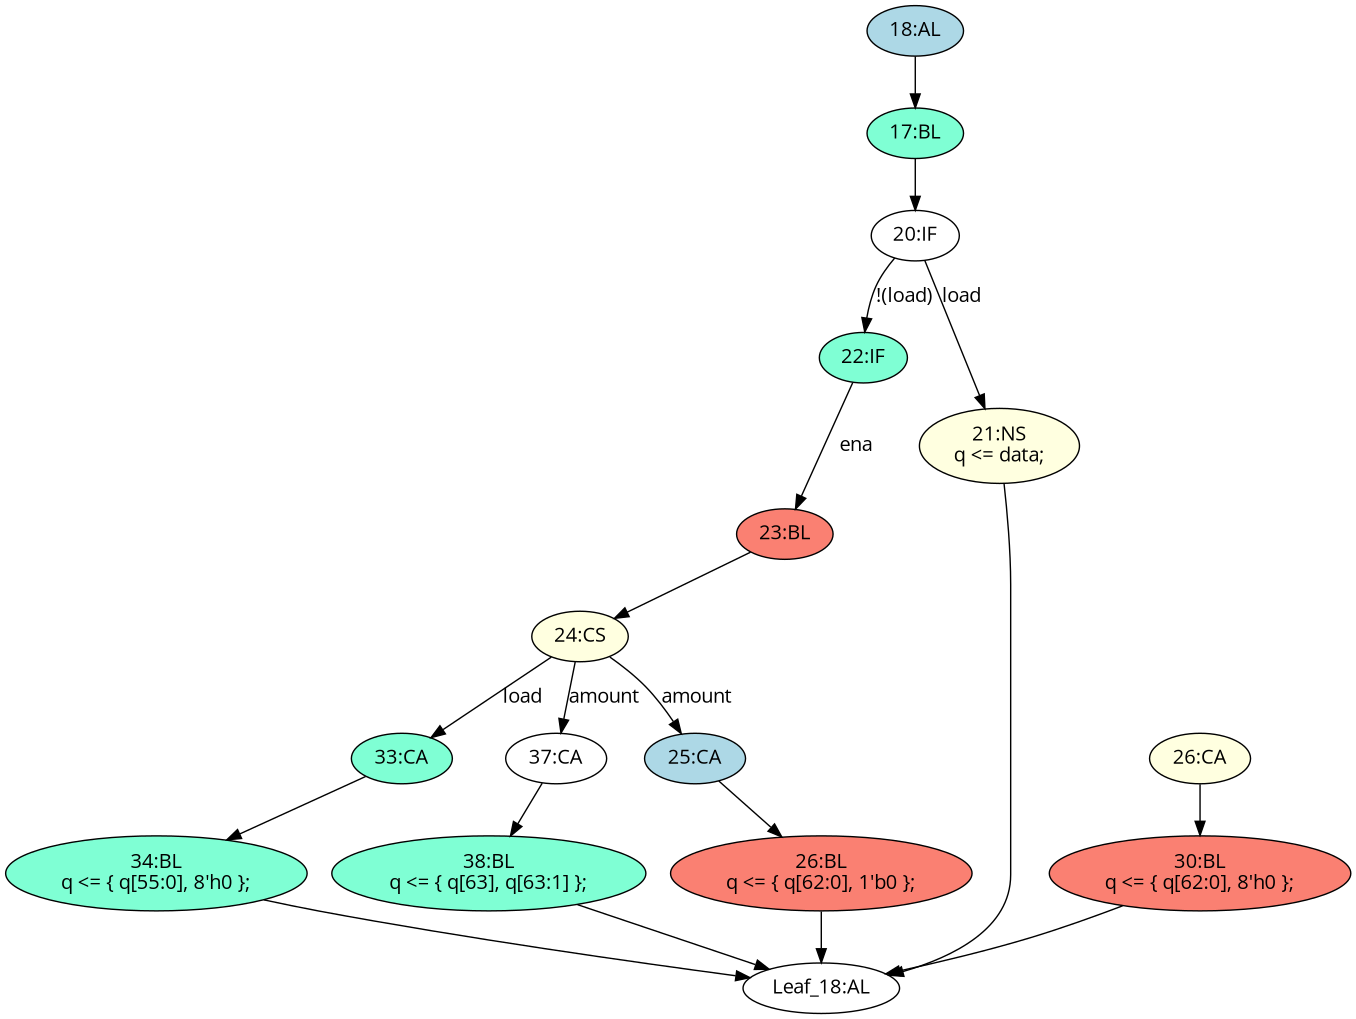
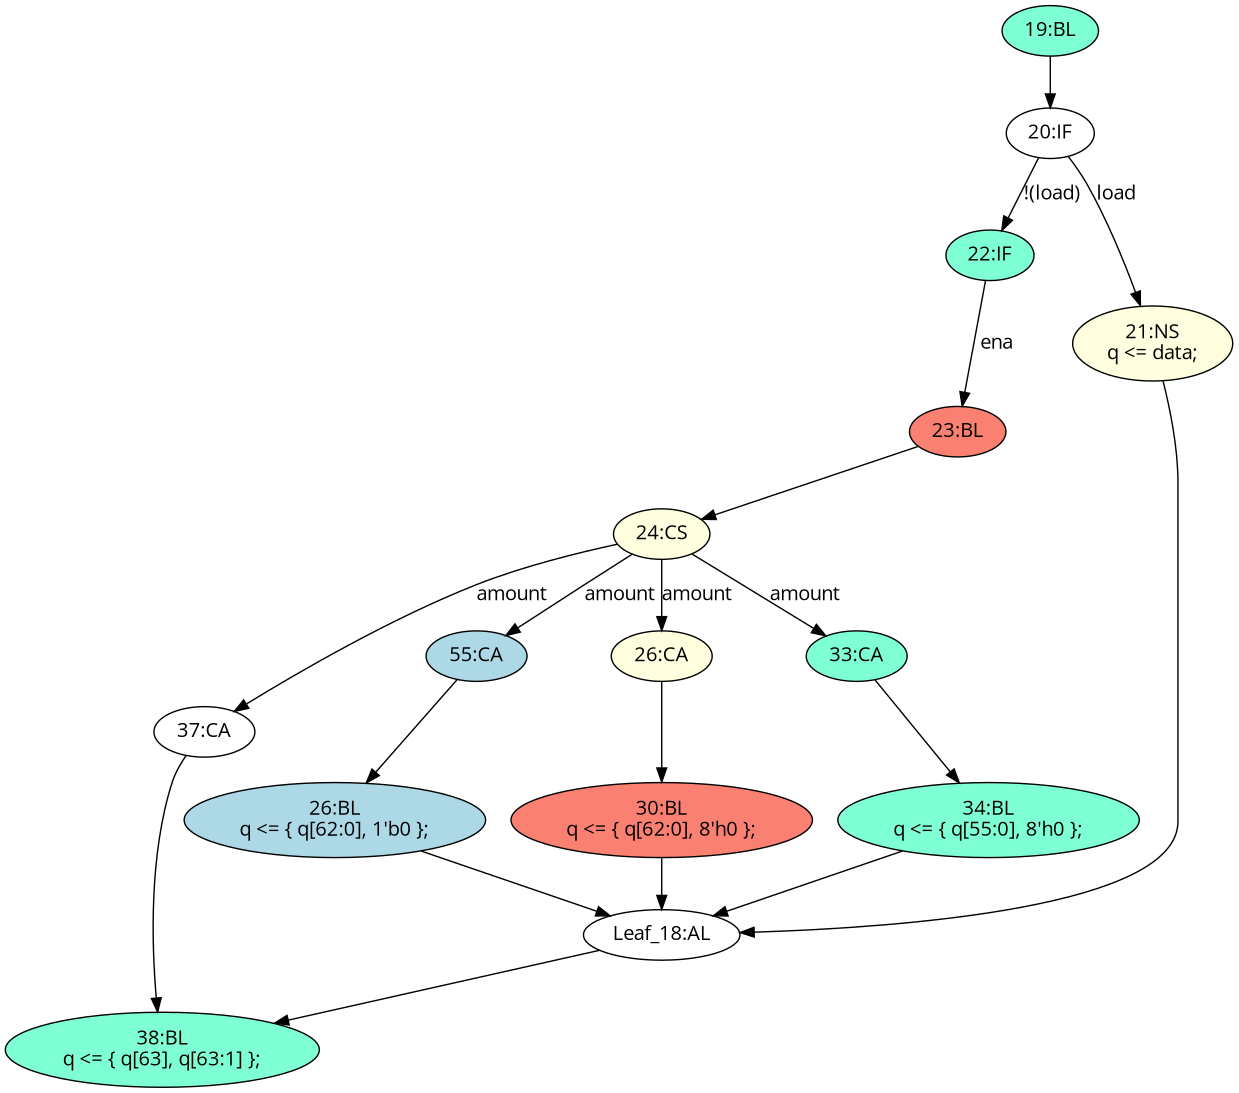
node "18:AL": removed
node "17:BL": label "17:BL" -> "19:BL"
edge "24:CS" -> "26:CA": added, label "amount"
edge "24:CS" -> "33:CA": label "load" -> "amount"
node "25:CA": label "25:CA" -> "55:CA"
node "26:BL q <= { q[62:0], 1'b0 };": fillcolor salmon -> lightblue
edge "38:BL q <= { q[63], q[63:1] };" -> "Leaf_18:AL": reversed
